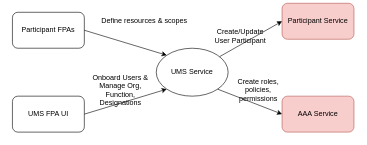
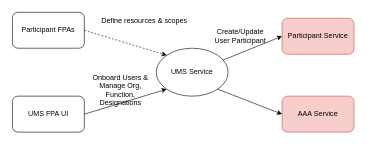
node "Participant Service": moved (318, 21) -> (318, 36)
edge "Participant FPAs" -> "UMS Service": style solid -> dashed
node "Create roles, policies, permissions": removed
